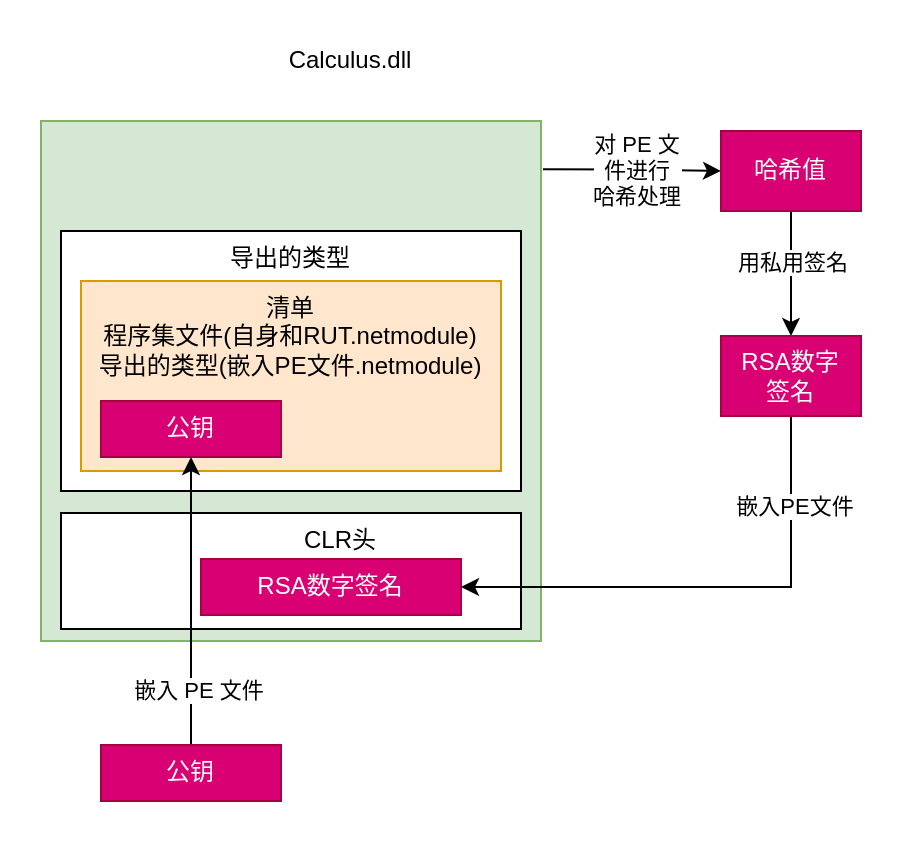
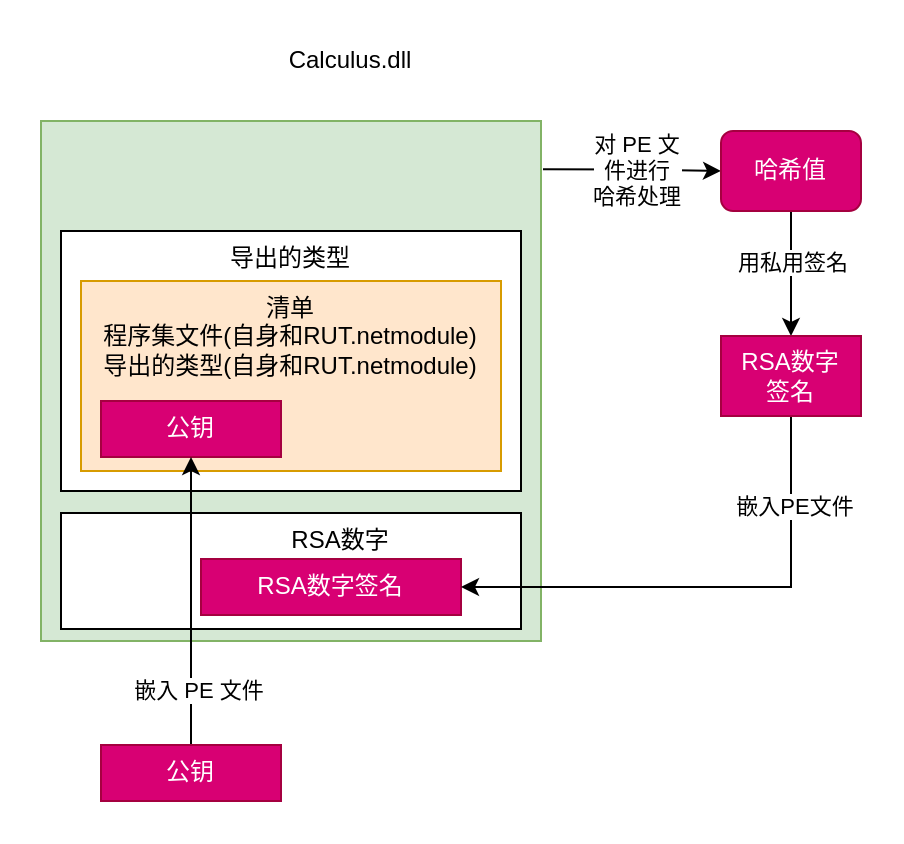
node "哈希值": shape rectangle -> rounded rectangle
node "清单 程序集文件(自身和RUT.netmodule) 导出的类型(嵌入PE文件.netmodule)": label "清单 程序集文件(自身和RUT.netmodule) 导出的类型(嵌入PE文件.netmodule)" -> "清单 程序集文件(自身和RUT.netmodule) 导出的类型(自身和RUT.netmodule)"
node "CLR头": label "CLR头" -> "RSA数字"
